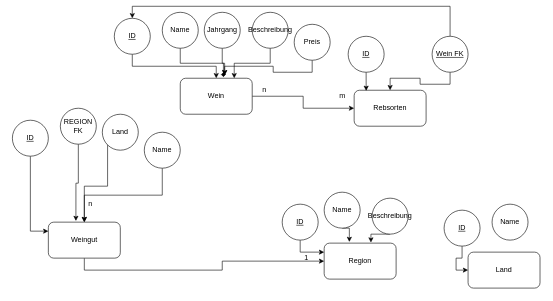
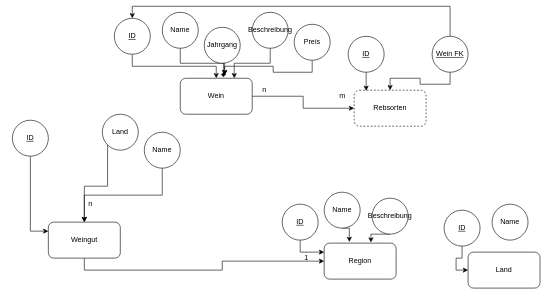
node "Jahrgang": moved (222, 30) -> (222, 45)
node "Rebsorten": style solid -> dashed
node "REGION FK": removed
edge "REGION FK" -> "Weingut": removed
